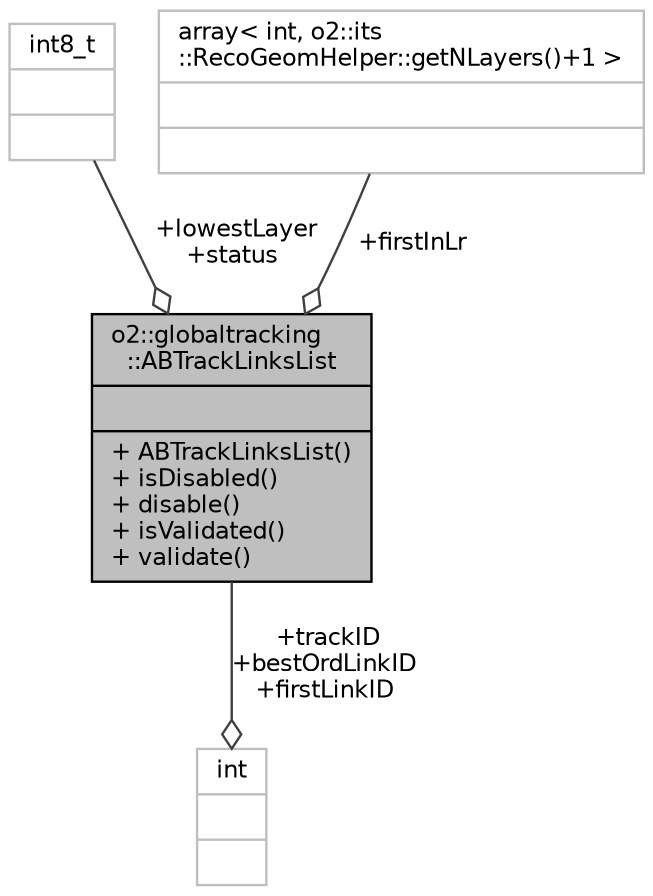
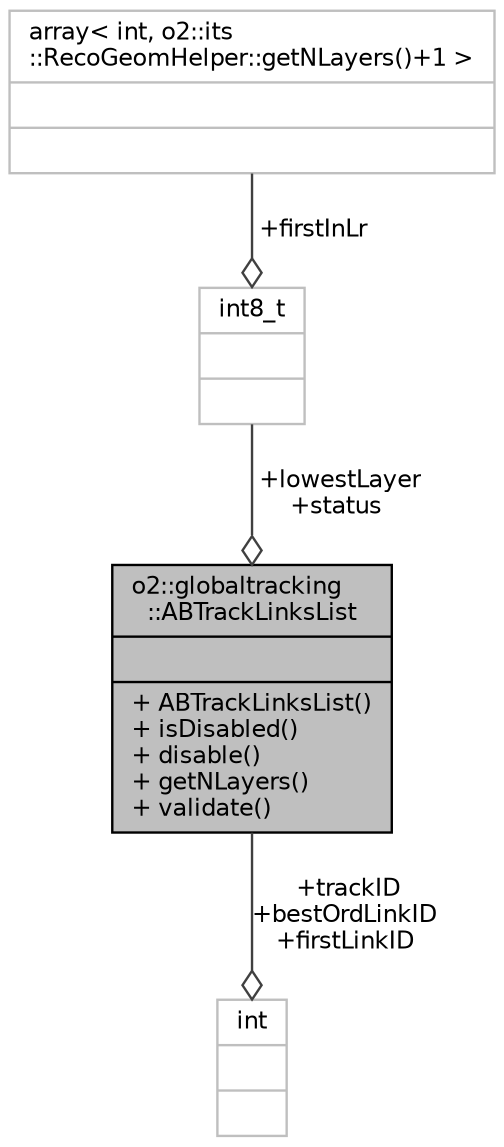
edge "array< int, o2::its" -> "o2::globaltracking": now "array< int, o2::its" -> "int8_t"
node "o2::globaltracking": text "+ isValidated()" -> "+ getNLayers()"
